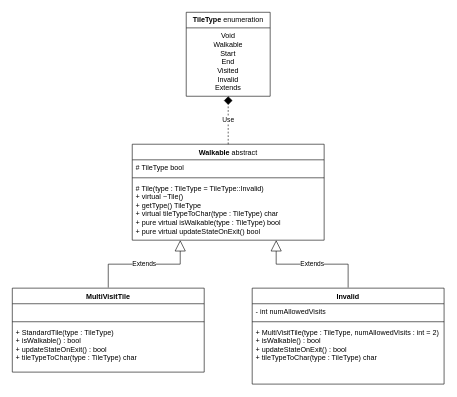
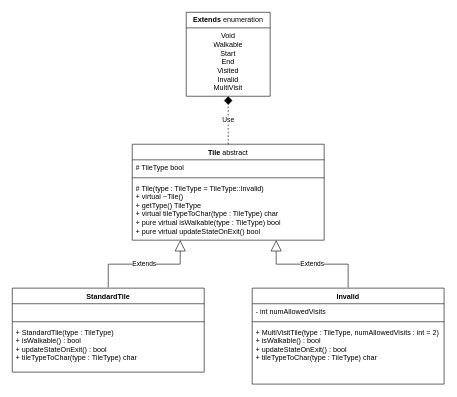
node "TileType enumeration": label "TileType enumeration" -> "Extends enumeration"
node "Void Walkable Start End Visited Invalid Extends": label "Void Walkable Start End Visited Invalid Extends" -> "Void Walkable Start End Visited Invalid MultiVisit"
node "Walkable abstract": label "Walkable abstract" -> "Tile abstract"
node "MultiVisitTile": label "MultiVisitTile" -> "StandardTile"
